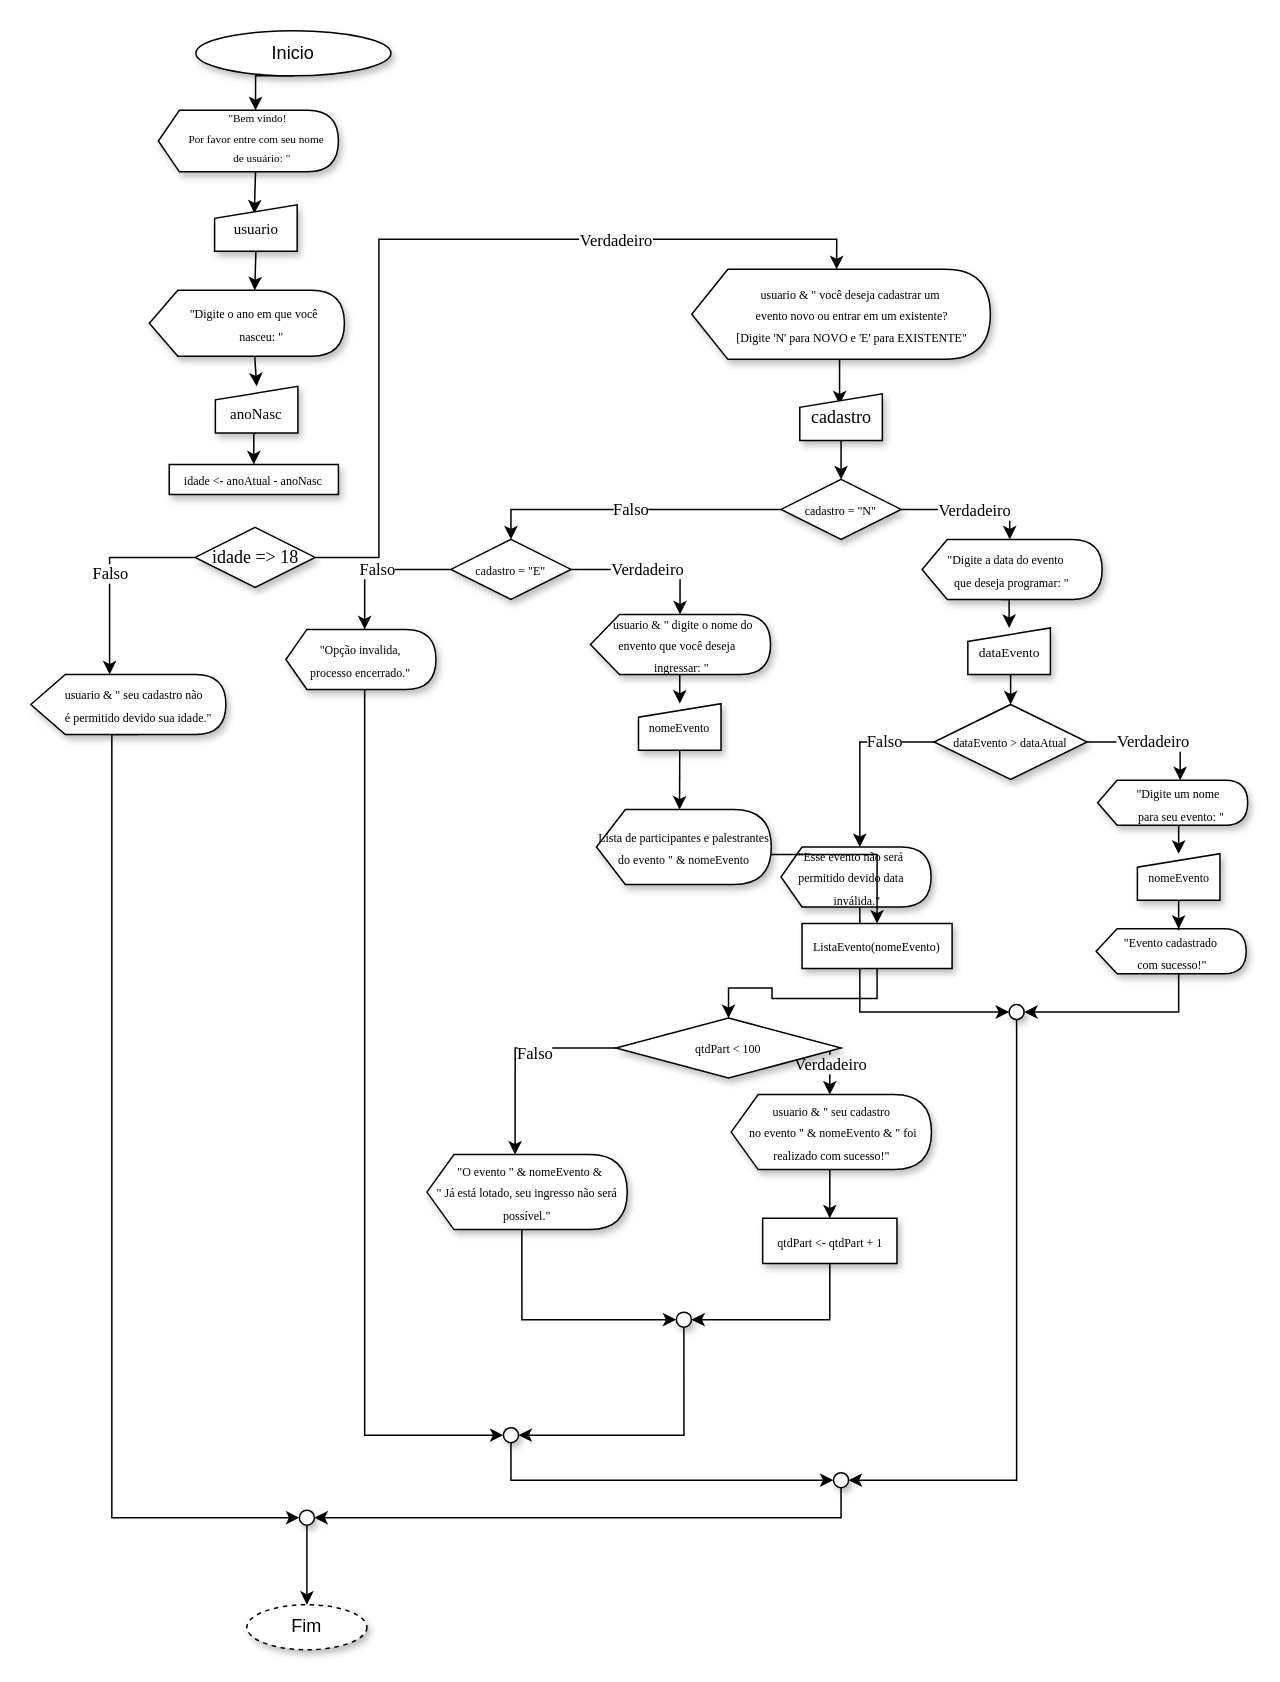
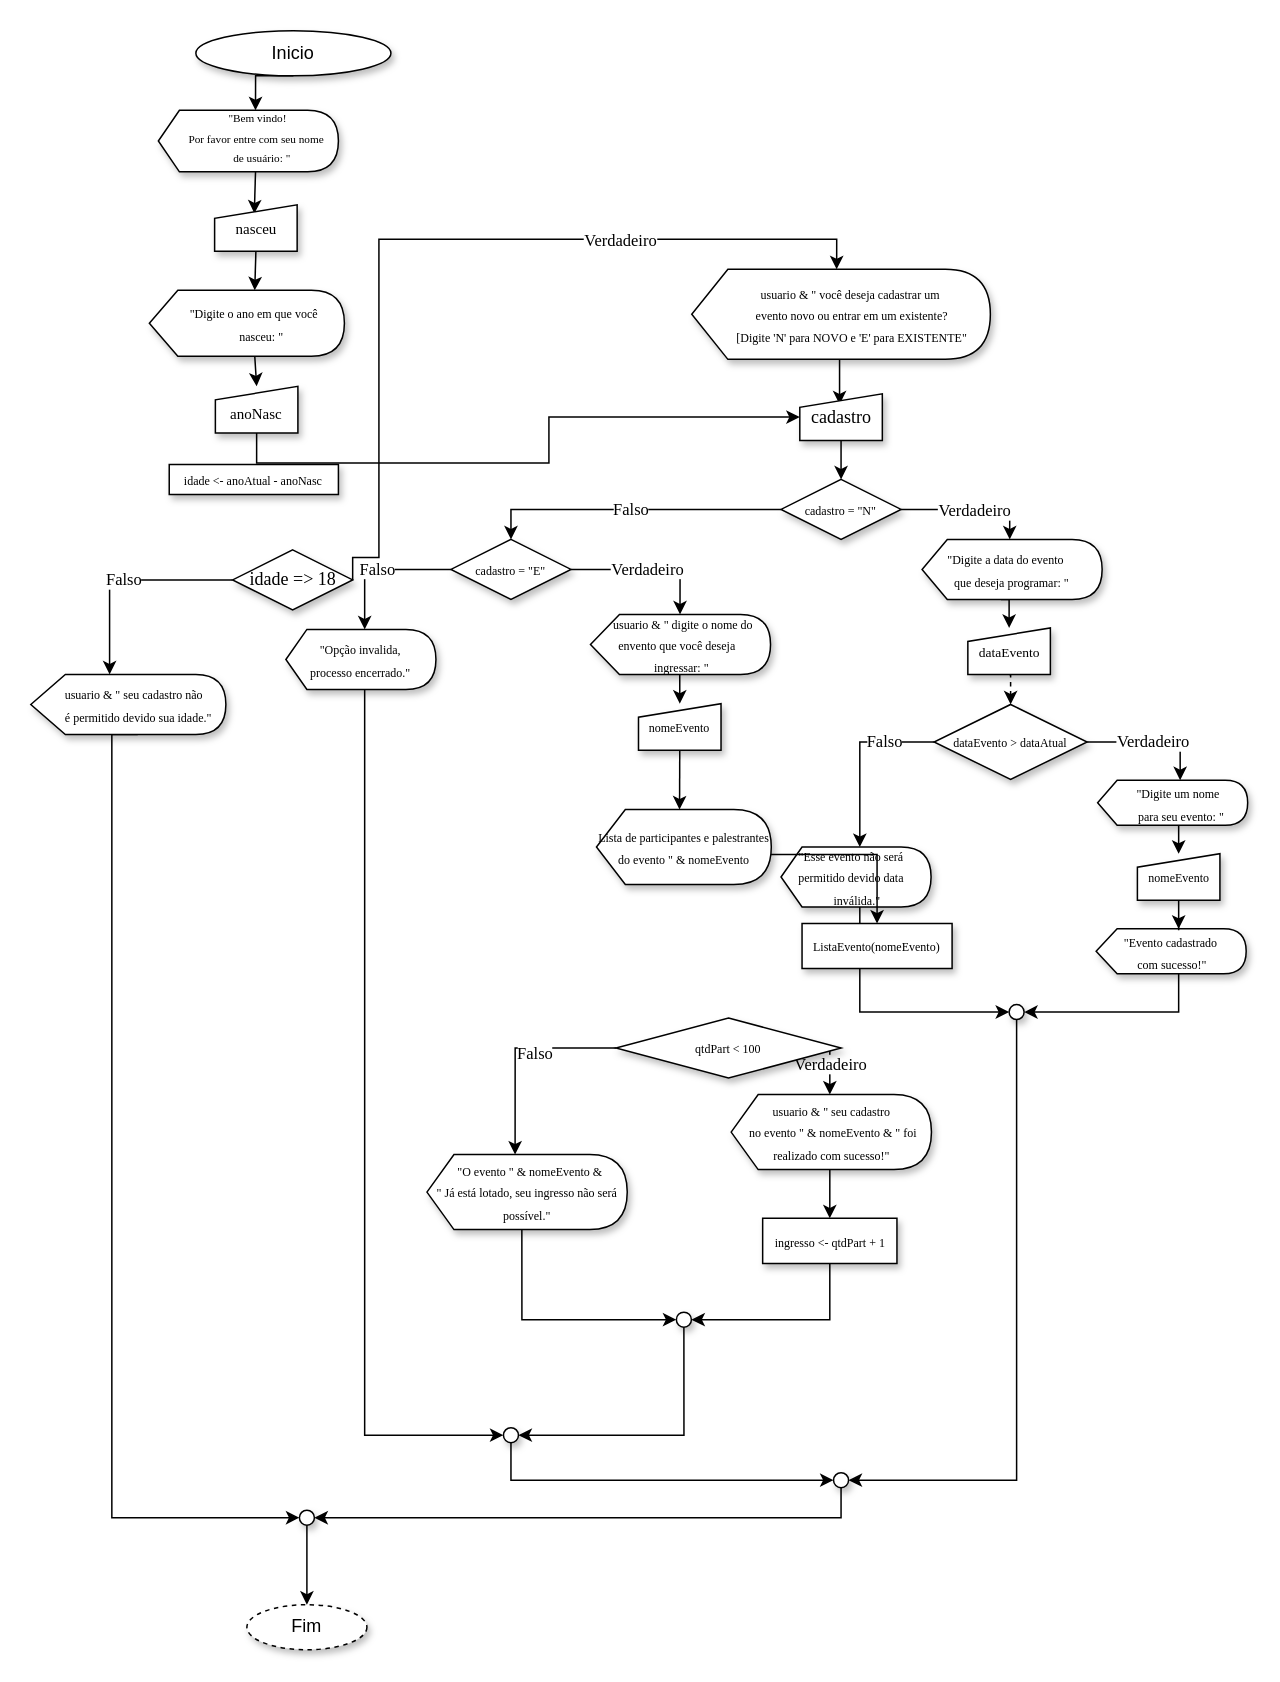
node "usuario": label "usuario" -> "nasceu"
edge "anoNasc" -> "idade <- anoAtual - anoNasc": now "anoNasc" -> "cadastro"
node "idade => 18": moved (255, 557) -> (293, 580)
edge "dataEvento" -> "dataEvento > dataAtual": style solid -> dashed
edge "ListaEvento(nomeEvento)" -> "qtdPart < 100": removed
node "qtdPart <- qtdPart + 1": label "qtdPart <- qtdPart + 1" -> "ingresso <- qtdPart + 1"
